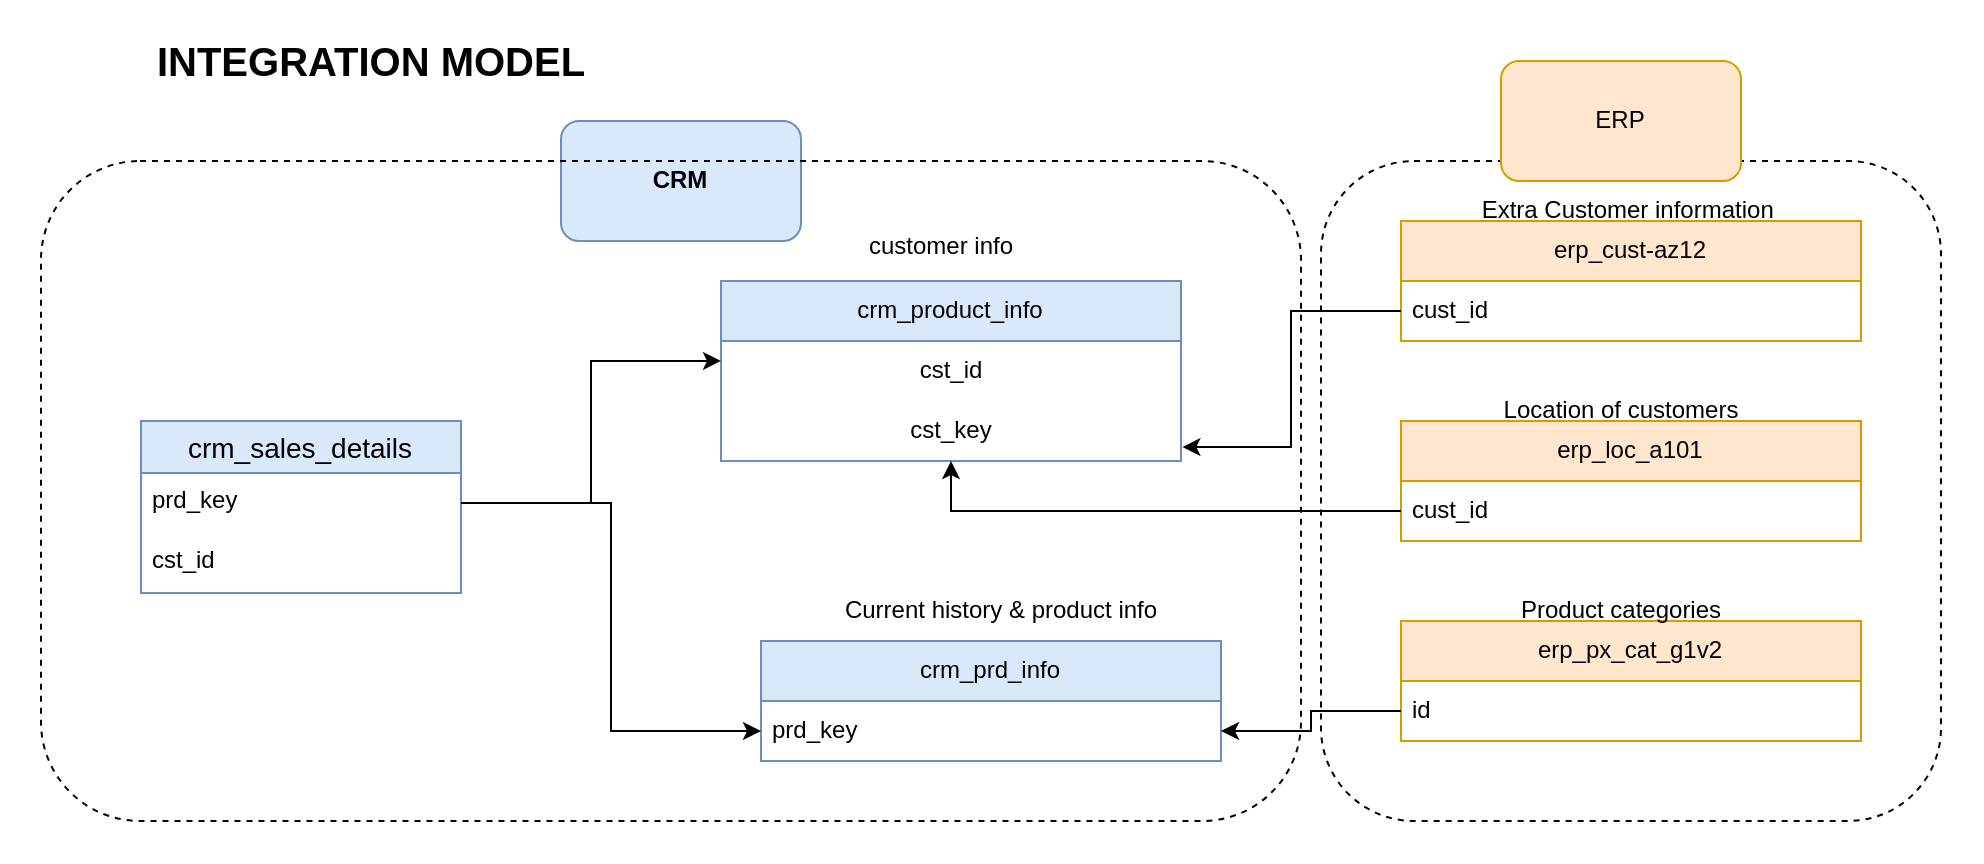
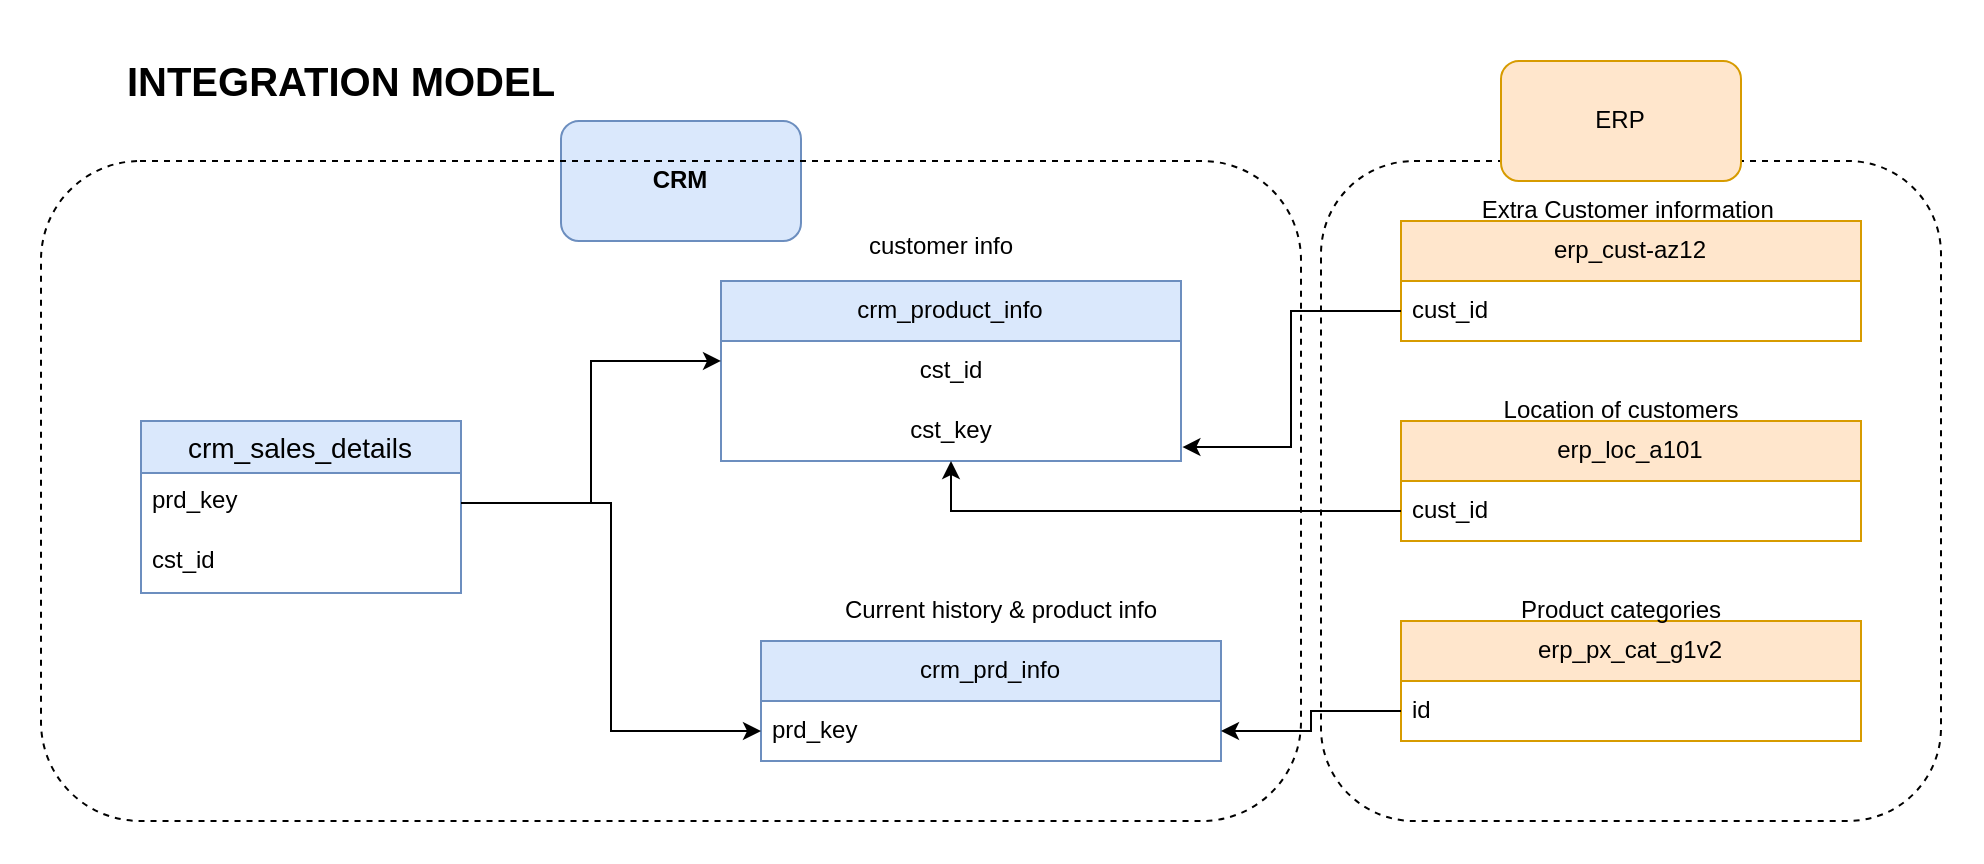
node "INTEGRATION MODEL": moved (371, 61) -> (341, 81)
